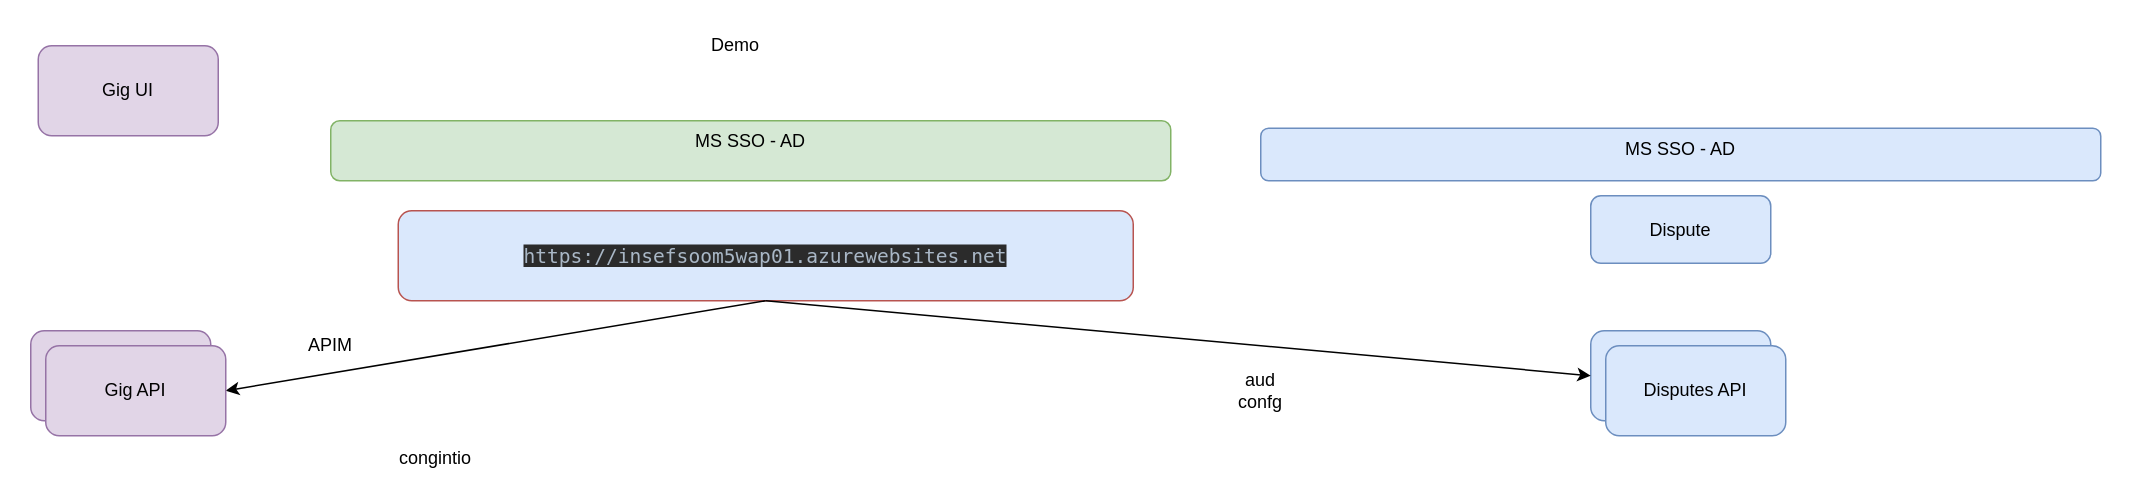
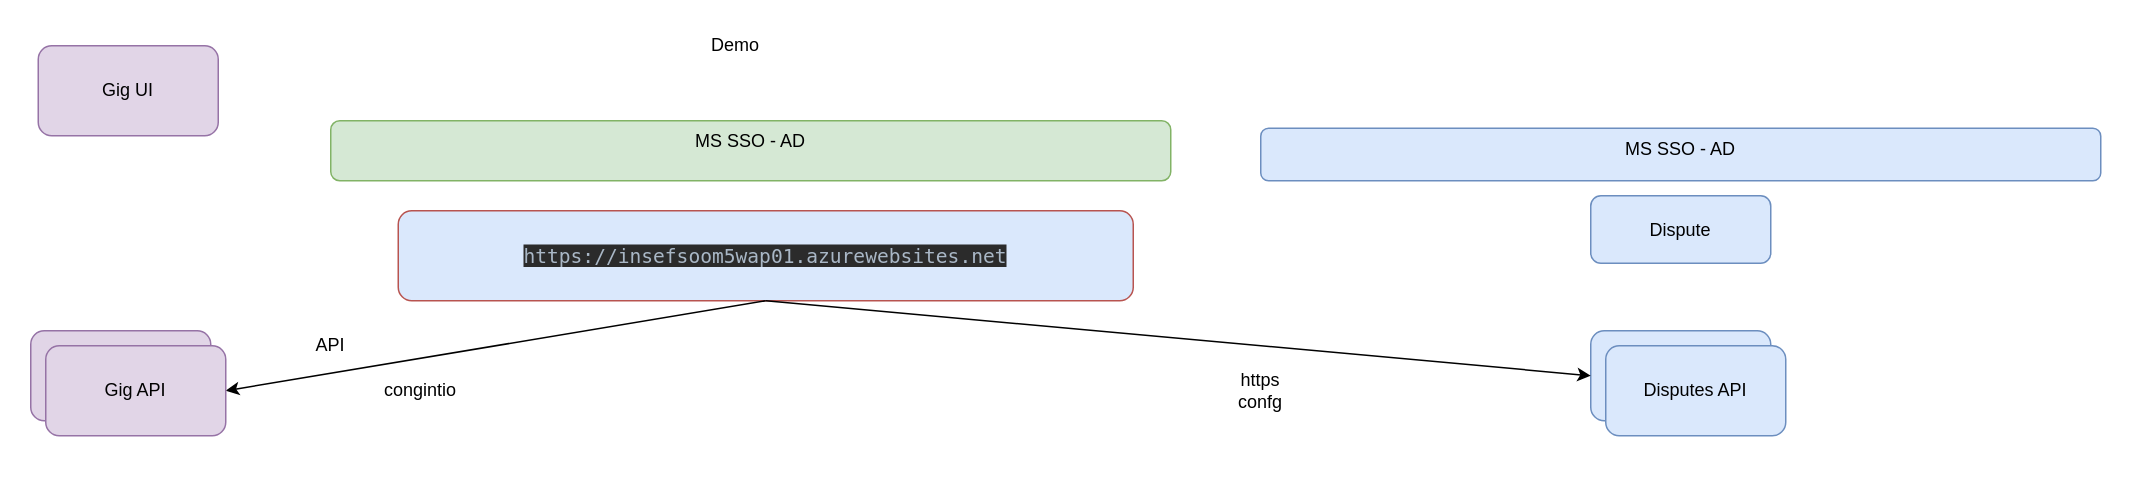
node "APIM": label "APIM" -> "API"
node "aud confg": label "aud confg" -> "https confg"
node "congintio": moved (436, 458) -> (421, 391)
